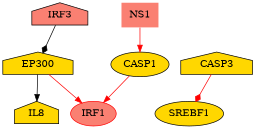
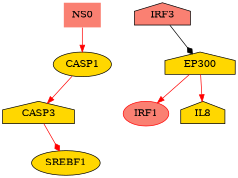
node "NS1": label "NS1" -> "NS0"
edge "EP300" -> "IL8": color black -> red
edge "CASP1" -> "IRF1": now "CASP1" -> "CASP3"
